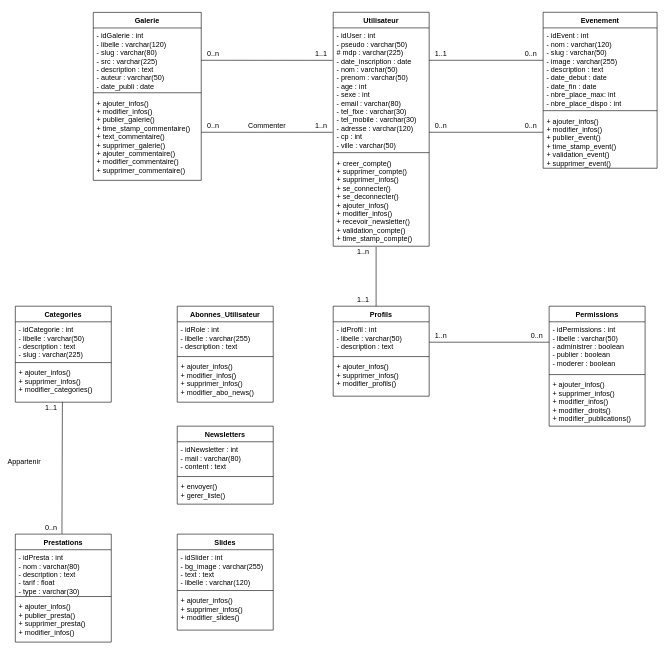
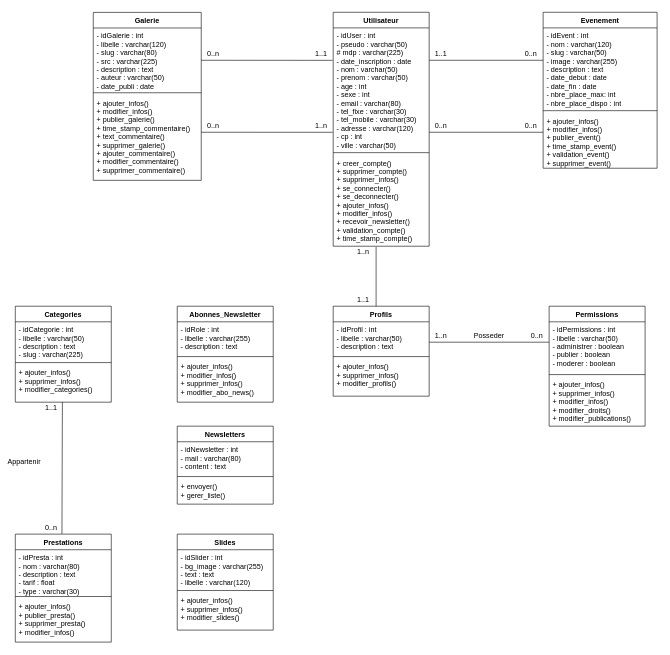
node "Commenter": removed
node "Abonnes_Utilisateur": label "Abonnes_Utilisateur" -> "Abonnes_Newsletter"
node "Posseder": added
